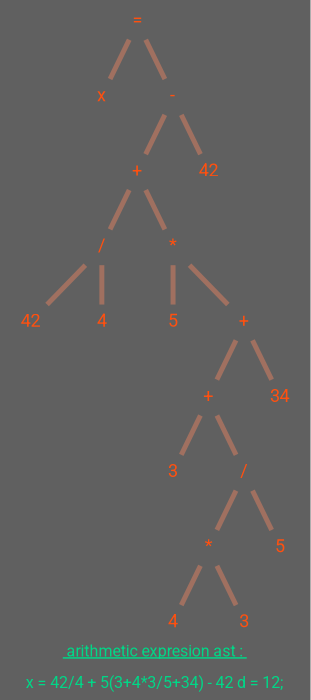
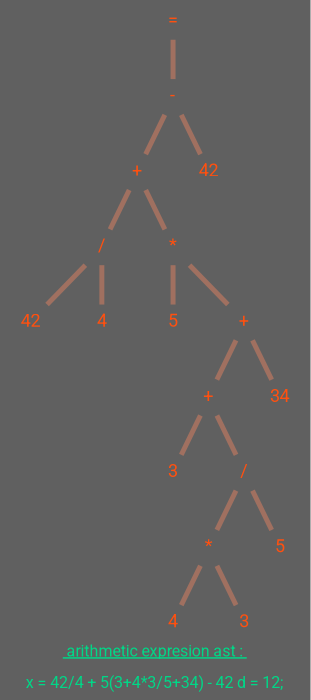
node "x": removed
